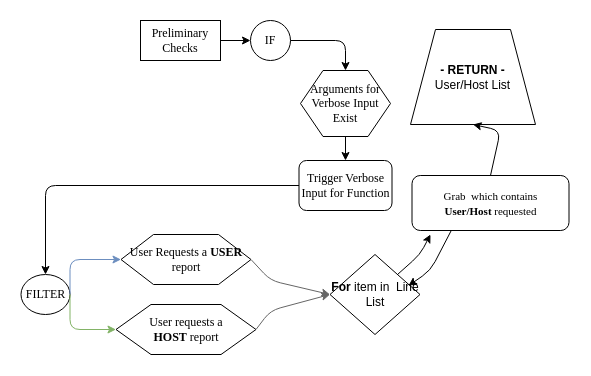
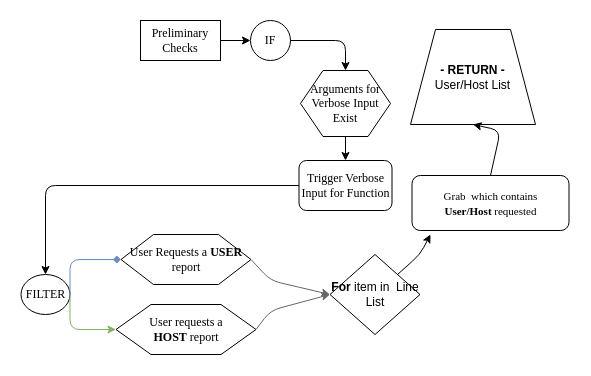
edge "Grab which contains User/Host requested" -> "For item in Line List": removed
edge "FILTER" -> "User Requests a USER report": arrowhead classic -> diamond
